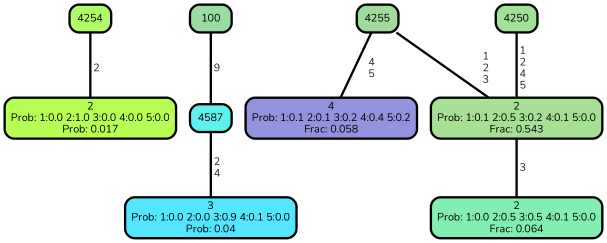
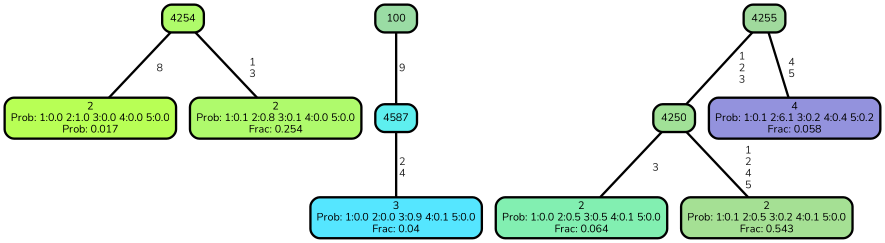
edge "4255" -- "2 Prob: 1:0.1 2:0.5 3:0.2 4:0.1 5:0.0 Frac: 0.543": now "4255" -- "4250"
edge "4254" -- "2 Prob: 1:0.0 2:1.0 3:0.0 4:0.0 5:0.0 Prob: 0.017": label " 2" -> " 8"
node "2 Prob: 1:0.1 2:0.8 3:0.1 4:0.0 5:0.0 Frac: 0.254": added
node "4 Prob: 1:0.1 2:0.1 3:0.2 4:0.4 5:0.2 Frac: 0.058": label "4 Prob: 1:0.1 2:0.1 3:0.2 4:0.4 5:0.2 Frac: 0.058" -> "4 Prob: 1:0.1 2:6.1 3:0.2 4:0.4 5:0.2 Frac: 0.058"
edge "2 Prob: 1:0.1 2:0.5 3:0.2 4:0.1 5:0.0 Frac: 0.543" -- "2 Prob: 1:0.0 2:0.5 3:0.5 4:0.1 5:0.0 Frac: 0.064": now "4250" -- "2 Prob: 1:0.0 2:0.5 3:0.5 4:0.1 5:0.0 Frac: 0.064"
node "3 Prob: 1:0.0 2:0.0 3:0.9 4:0.1 5:0.0 Prob: 0.04": label "3 Prob: 1:0.0 2:0.0 3:0.9 4:0.1 5:0.0 Prob: 0.04" -> "3 Prob: 1:0.0 2:0.0 3:0.9 4:0.1 5:0.0 Frac: 0.04"
